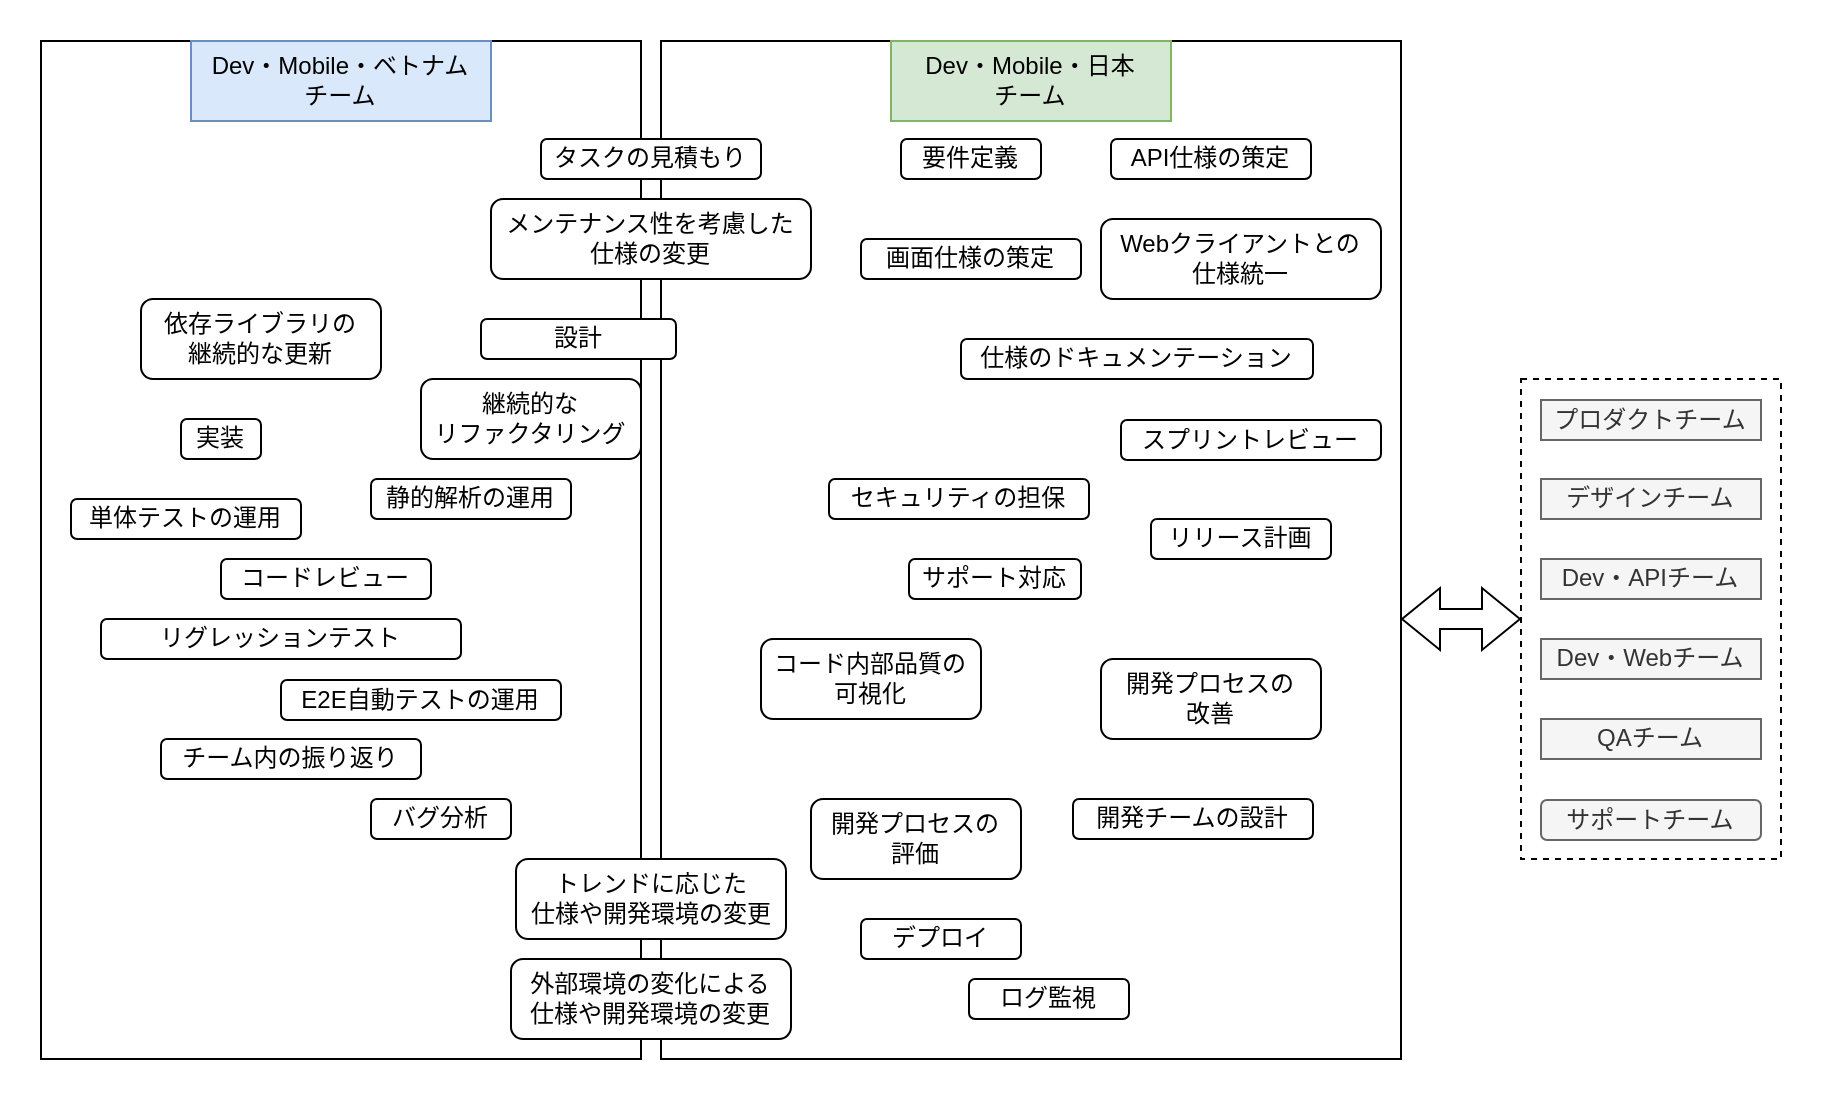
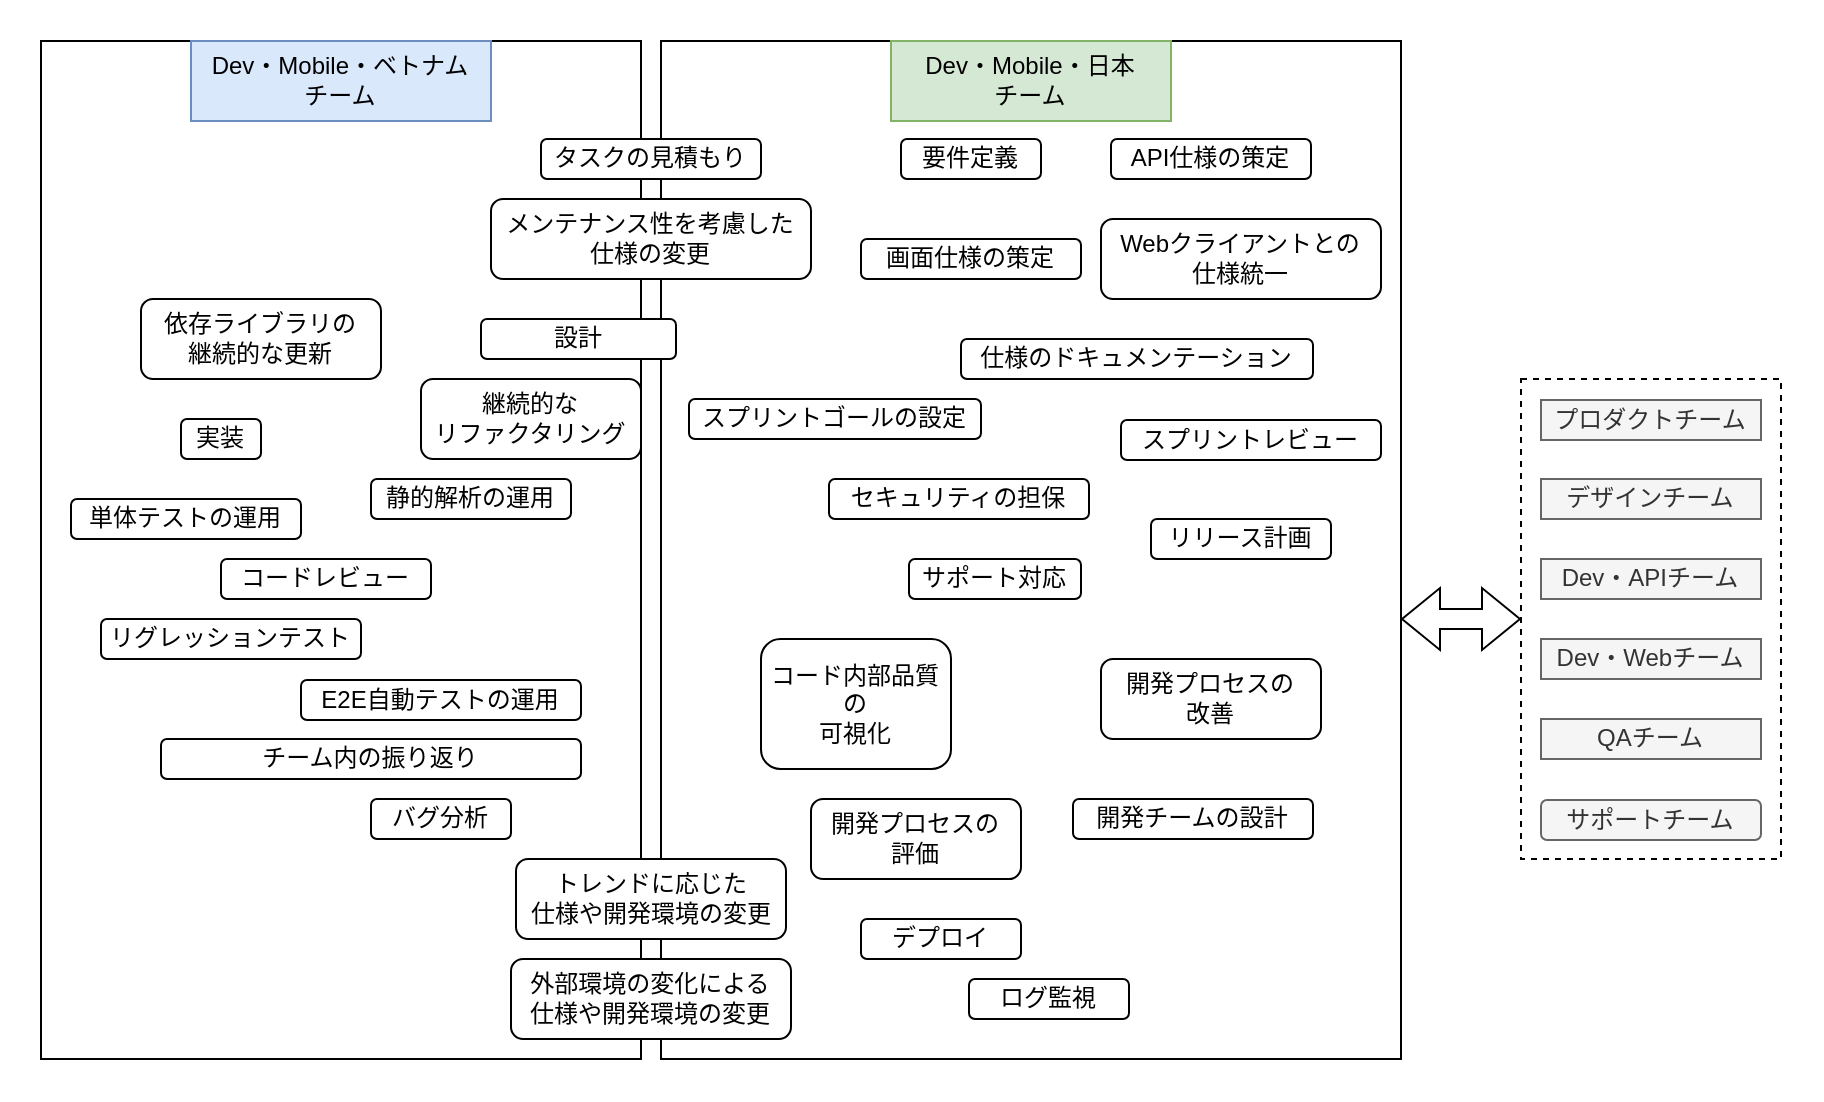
node "スプリントゴールの設定": added
node "リグレッションテスト": size 360x40 -> 260x40
node "コード内部品質の 可視化": size 220x80 -> 190x130
node "E2E自動テストの運用": moved (421, 700) -> (441, 700)
node "チーム内の振り返り": size 260x40 -> 420x40
